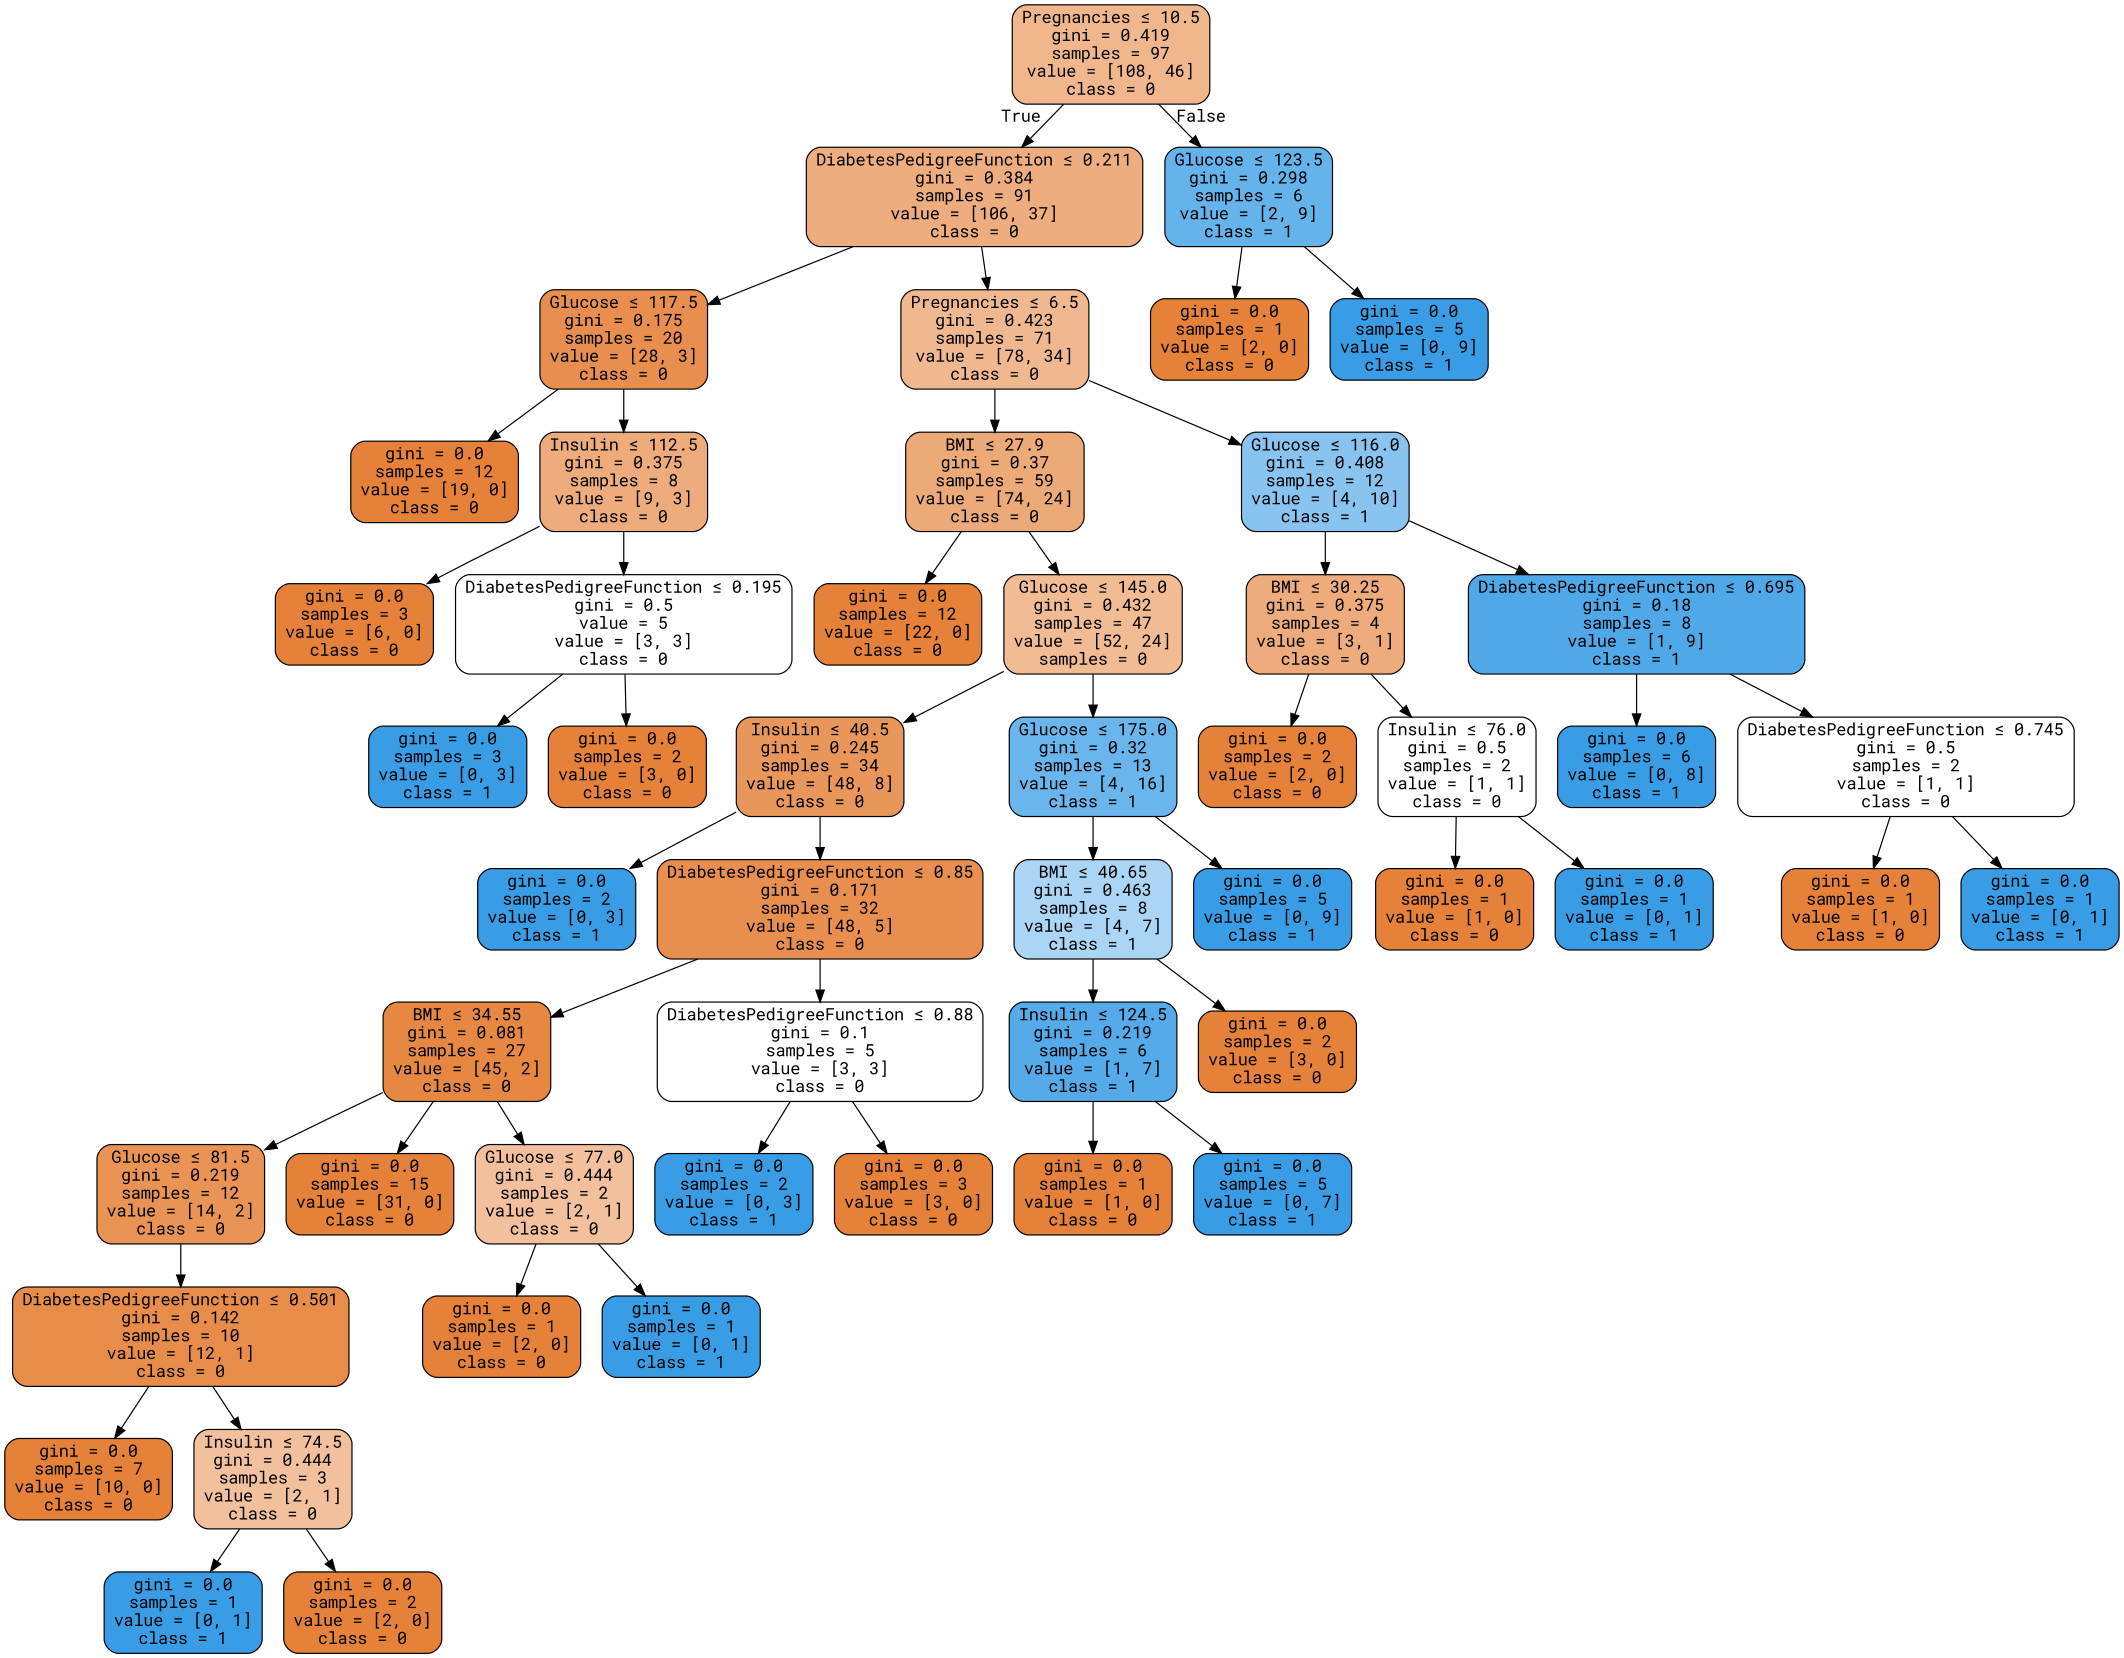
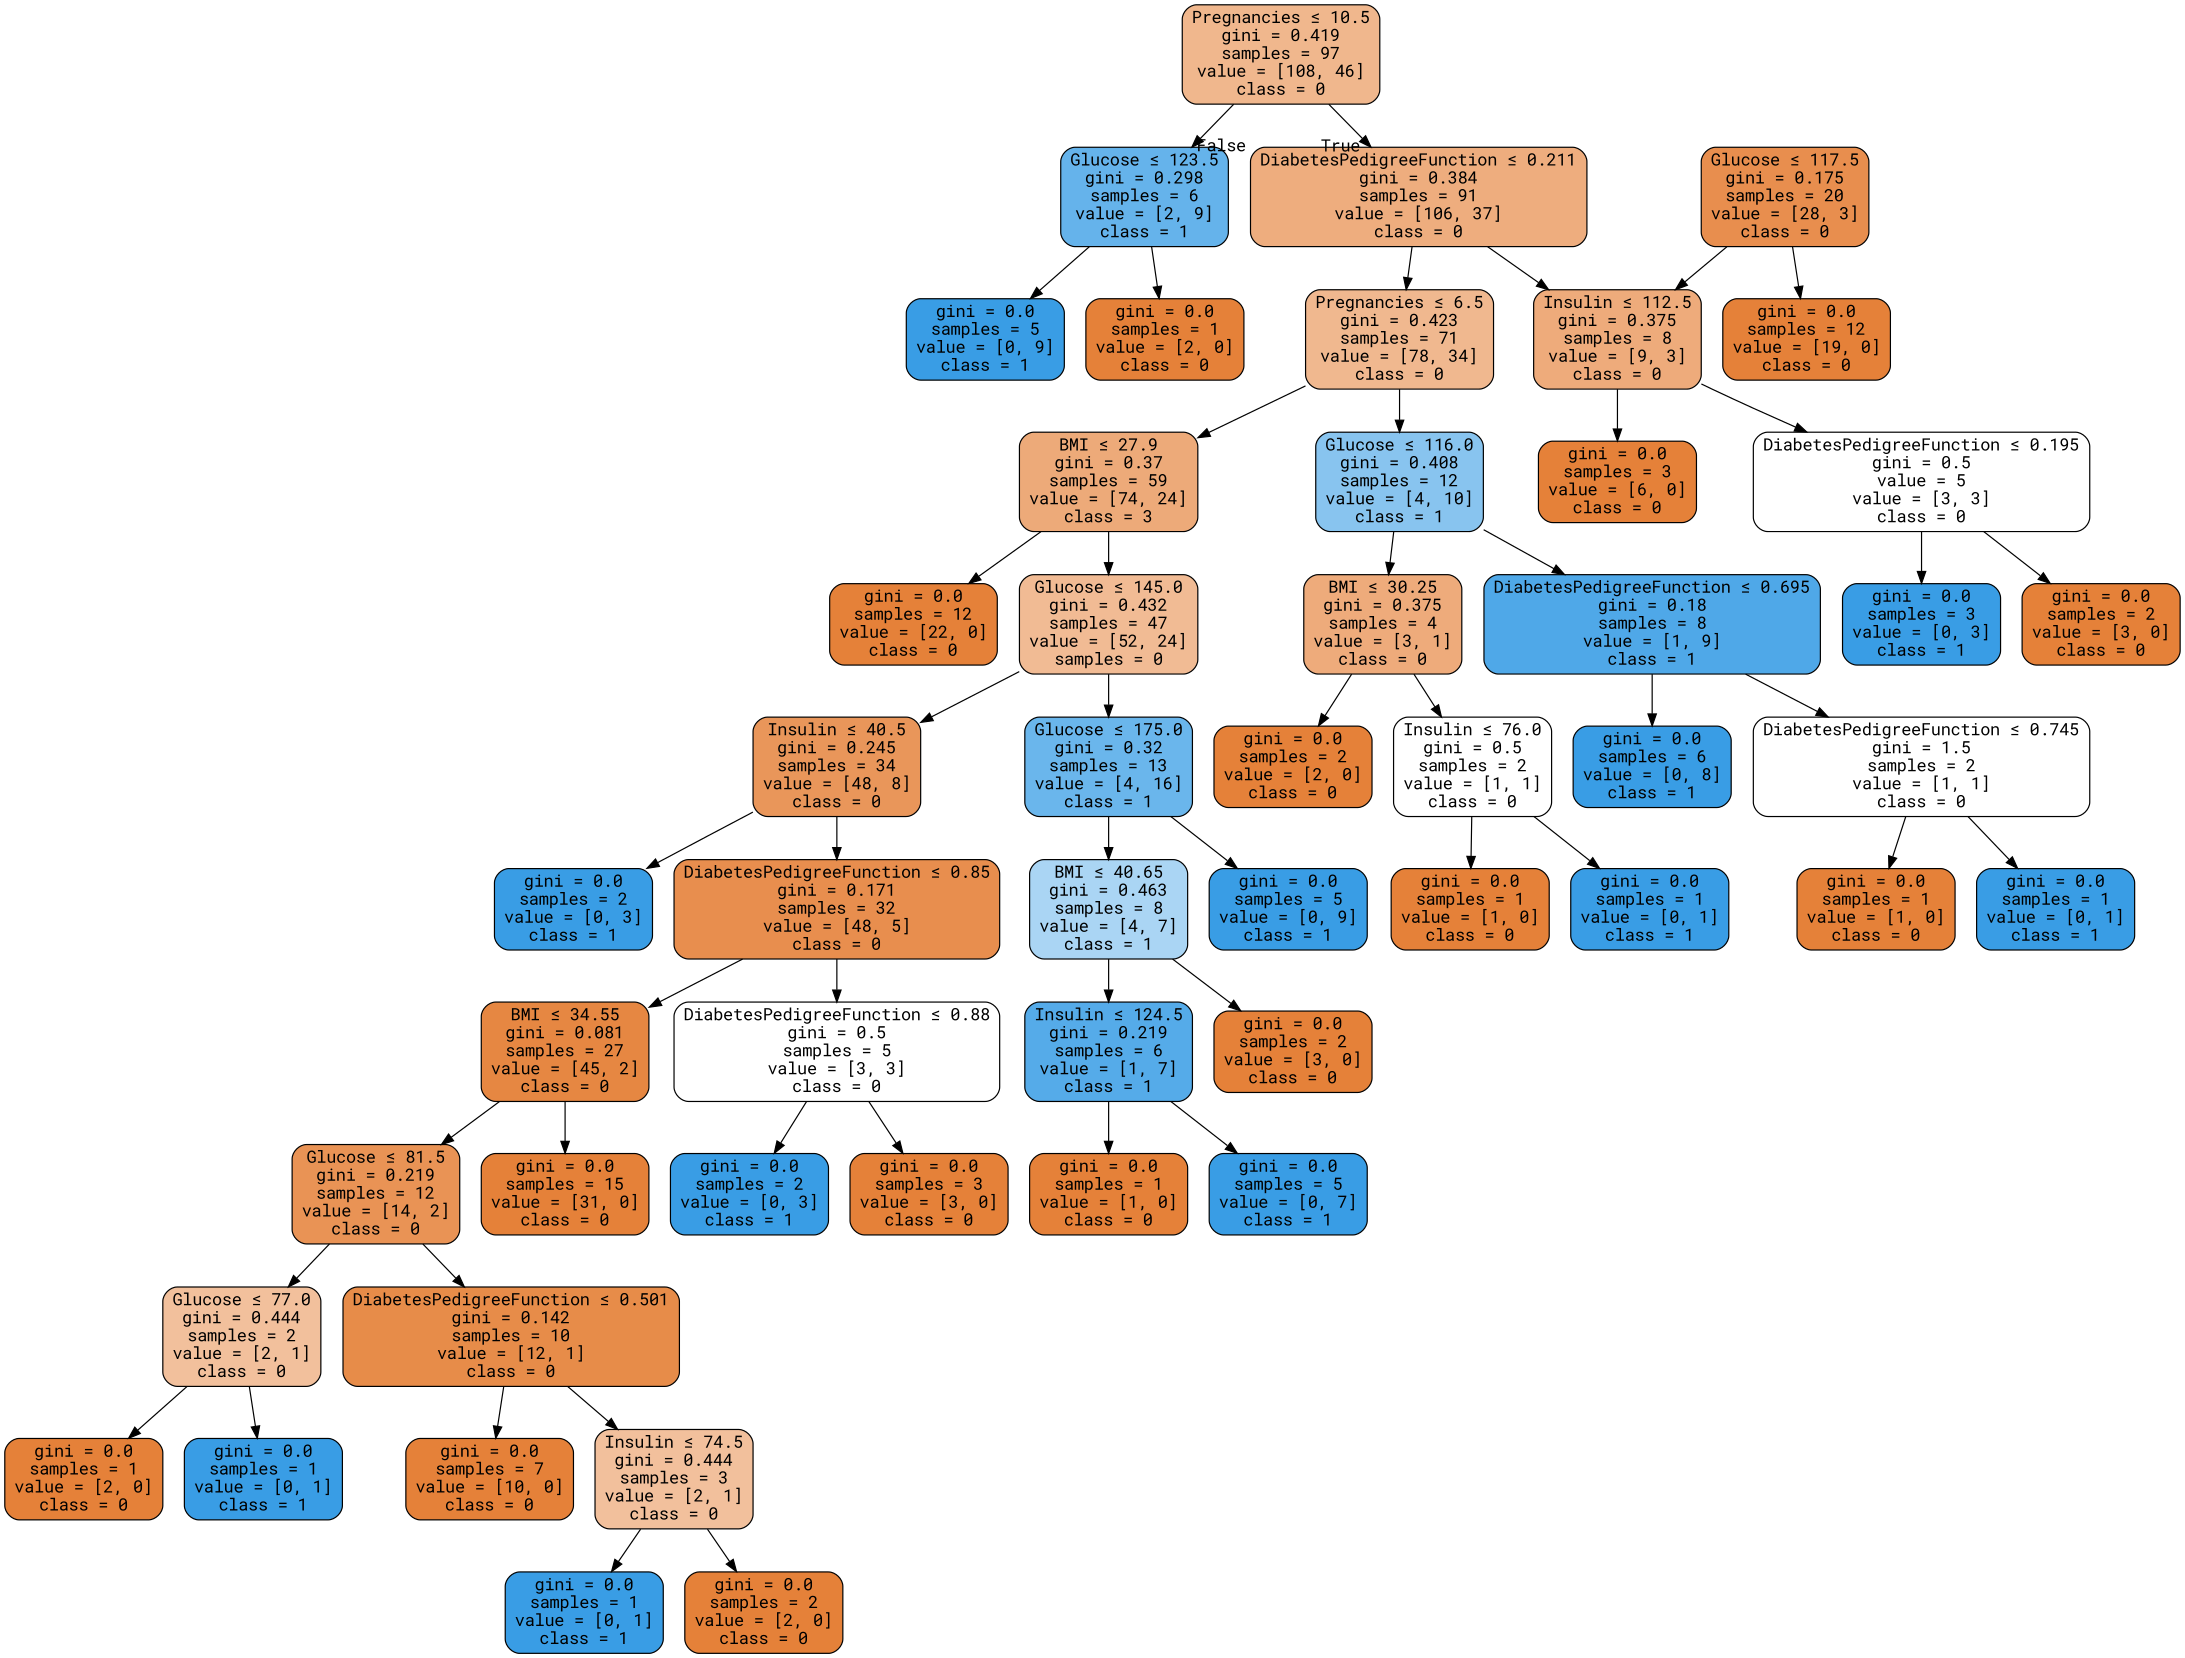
edge "DiabetesPedigreeFunction ≤ 0.211" -> "Glucose ≤ 117.5": now "DiabetesPedigreeFunction ≤ 0.211" -> "Insulin ≤ 112.5"
node "BMI ≤ 27.9": text "class = 0" -> "class = 3"
node "DiabetesPedigreeFunction ≤ 0.745": text "gini = 0.5" -> "gini = 1.5"
node "DiabetesPedigreeFunction ≤ 0.88": text "gini = 0.1" -> "gini = 0.5"
edge "BMI ≤ 34.55" -> "Glucose ≤ 77.0": now "Glucose ≤ 81.5" -> "Glucose ≤ 77.0"
